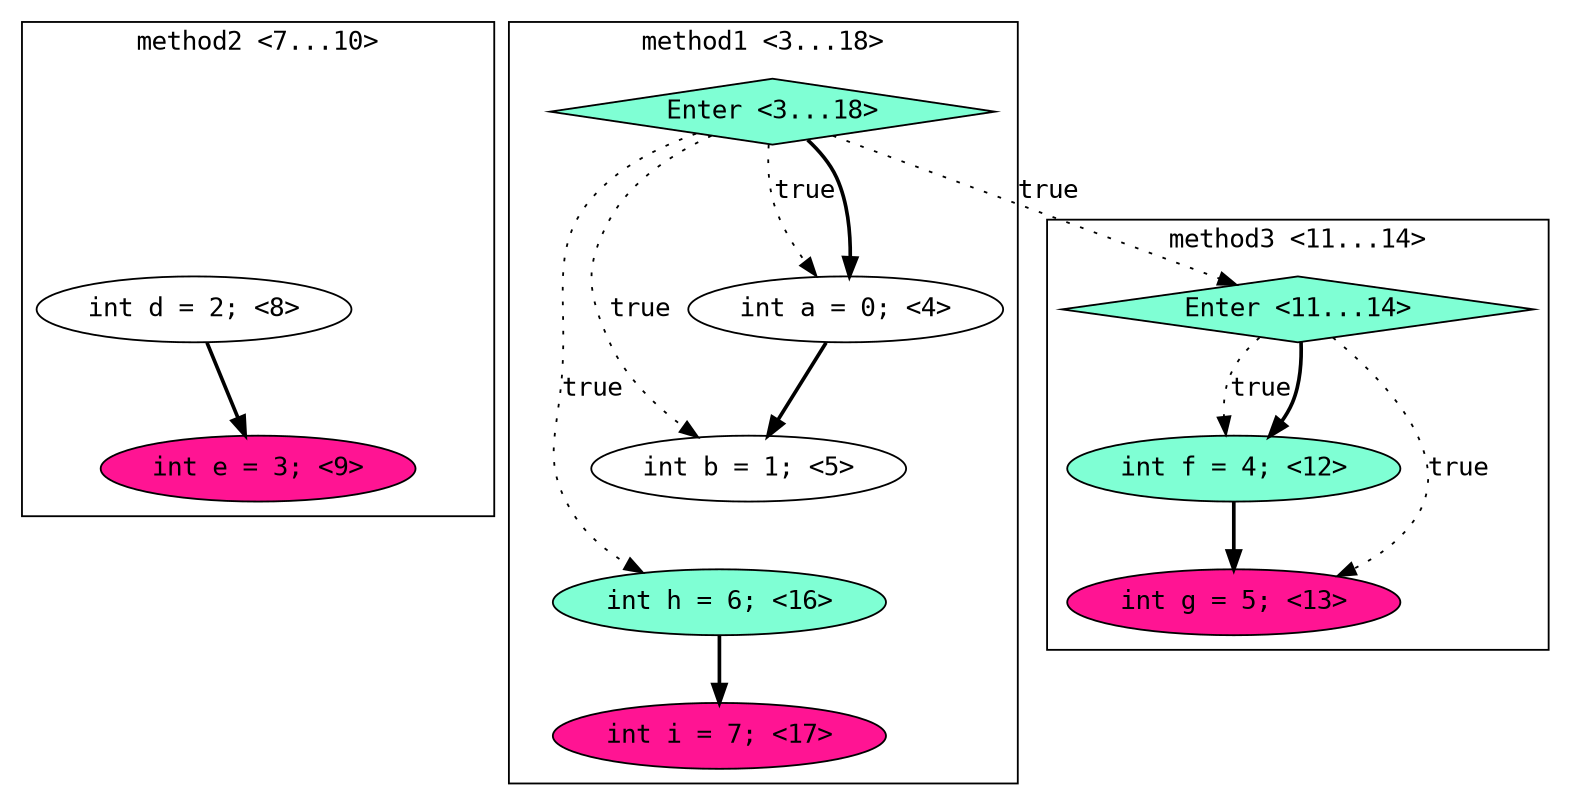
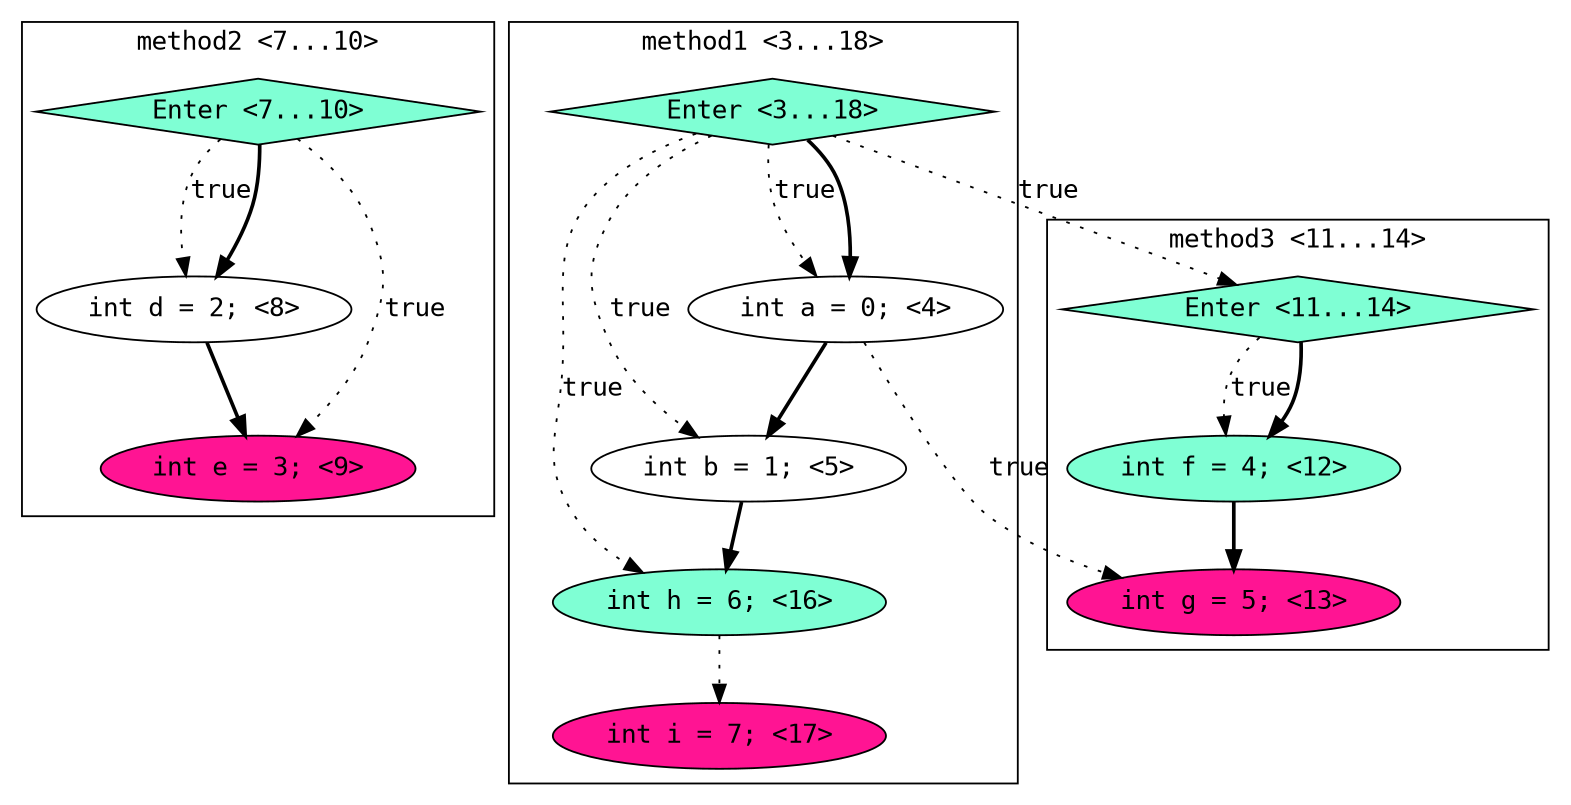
node "Enter <7...10>": added
edge "Enter <11...14>" -> "int g = 5; <13>": now "int a = 0; <4>" -> "int g = 5; <13>"
edge "int b = 1; <5>" -> "int h = 6; <16>": added
edge "int h = 6; <16>" -> "int i = 7; <17>": style bold -> dotted
